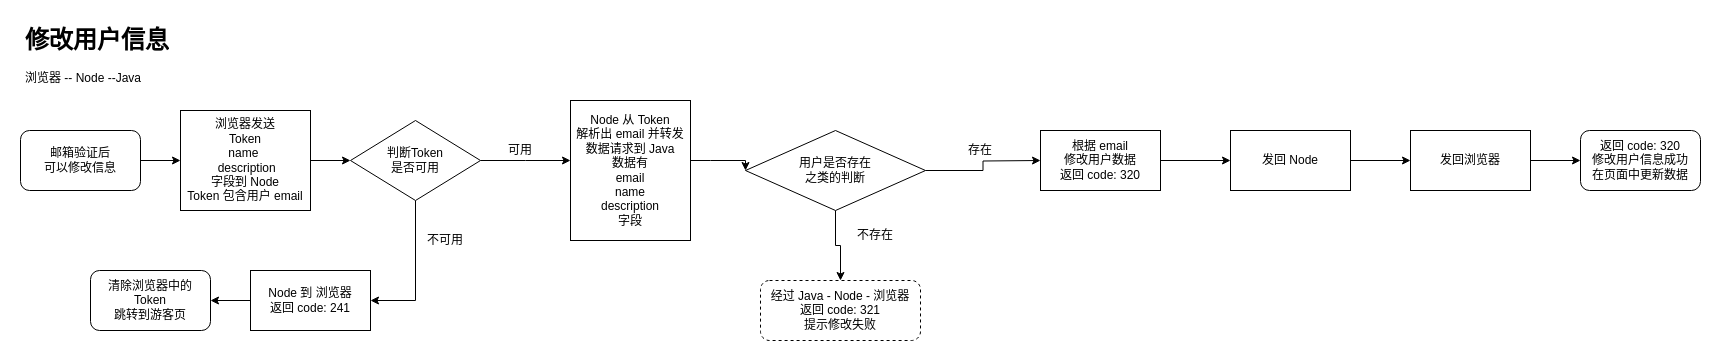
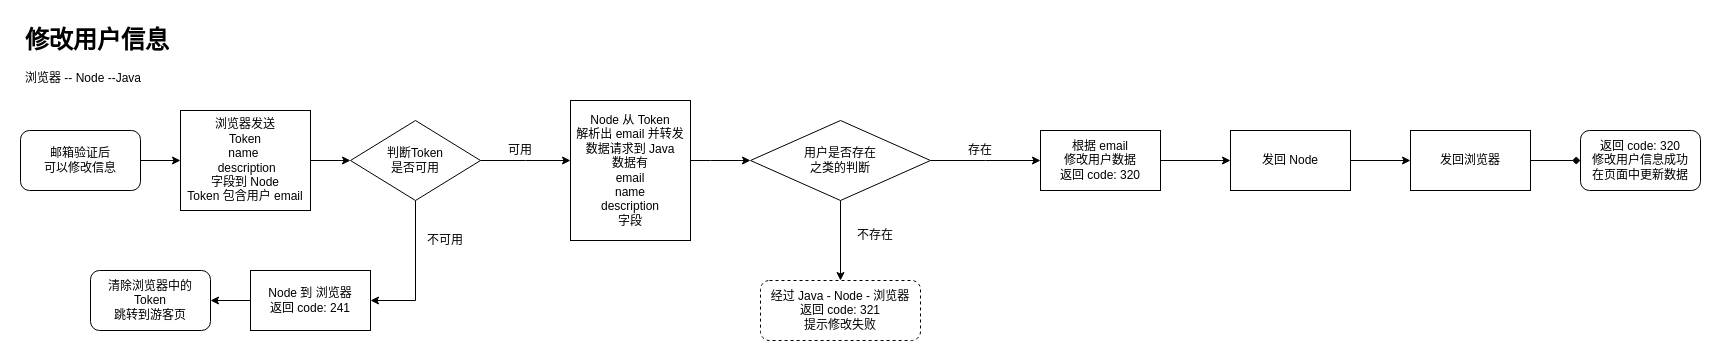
edge "发回浏览器" -> "返回 code: 320 修改用户信息成功 在页面中更新数据": arrowhead classic -> diamond
node "用户是否存在 之类的判断": moved (836, 171) -> (841, 161)
